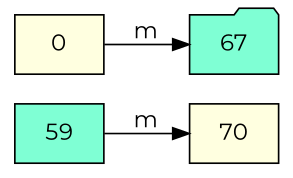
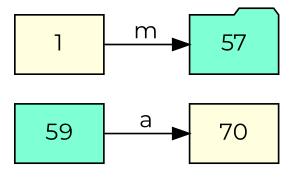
node "0": label "0" -> "1"
node "67": label "67" -> "57"
edge "59" -> "70": label "m" -> "a"
